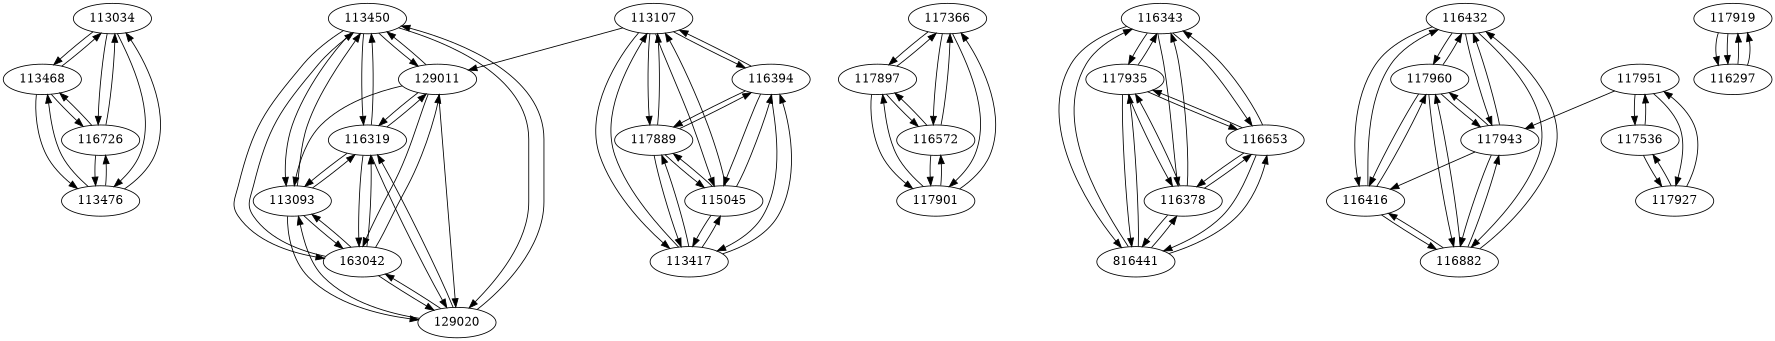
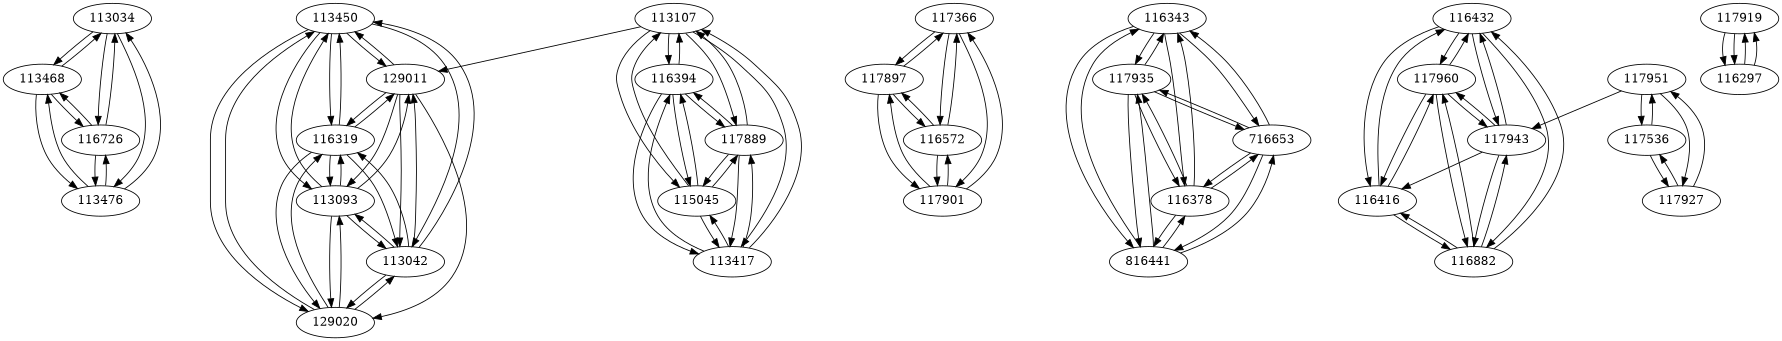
node "116653": label "116653" -> "716653"
edge "113093" -> "129011": added
node "163042": label "163042" -> "113042"
